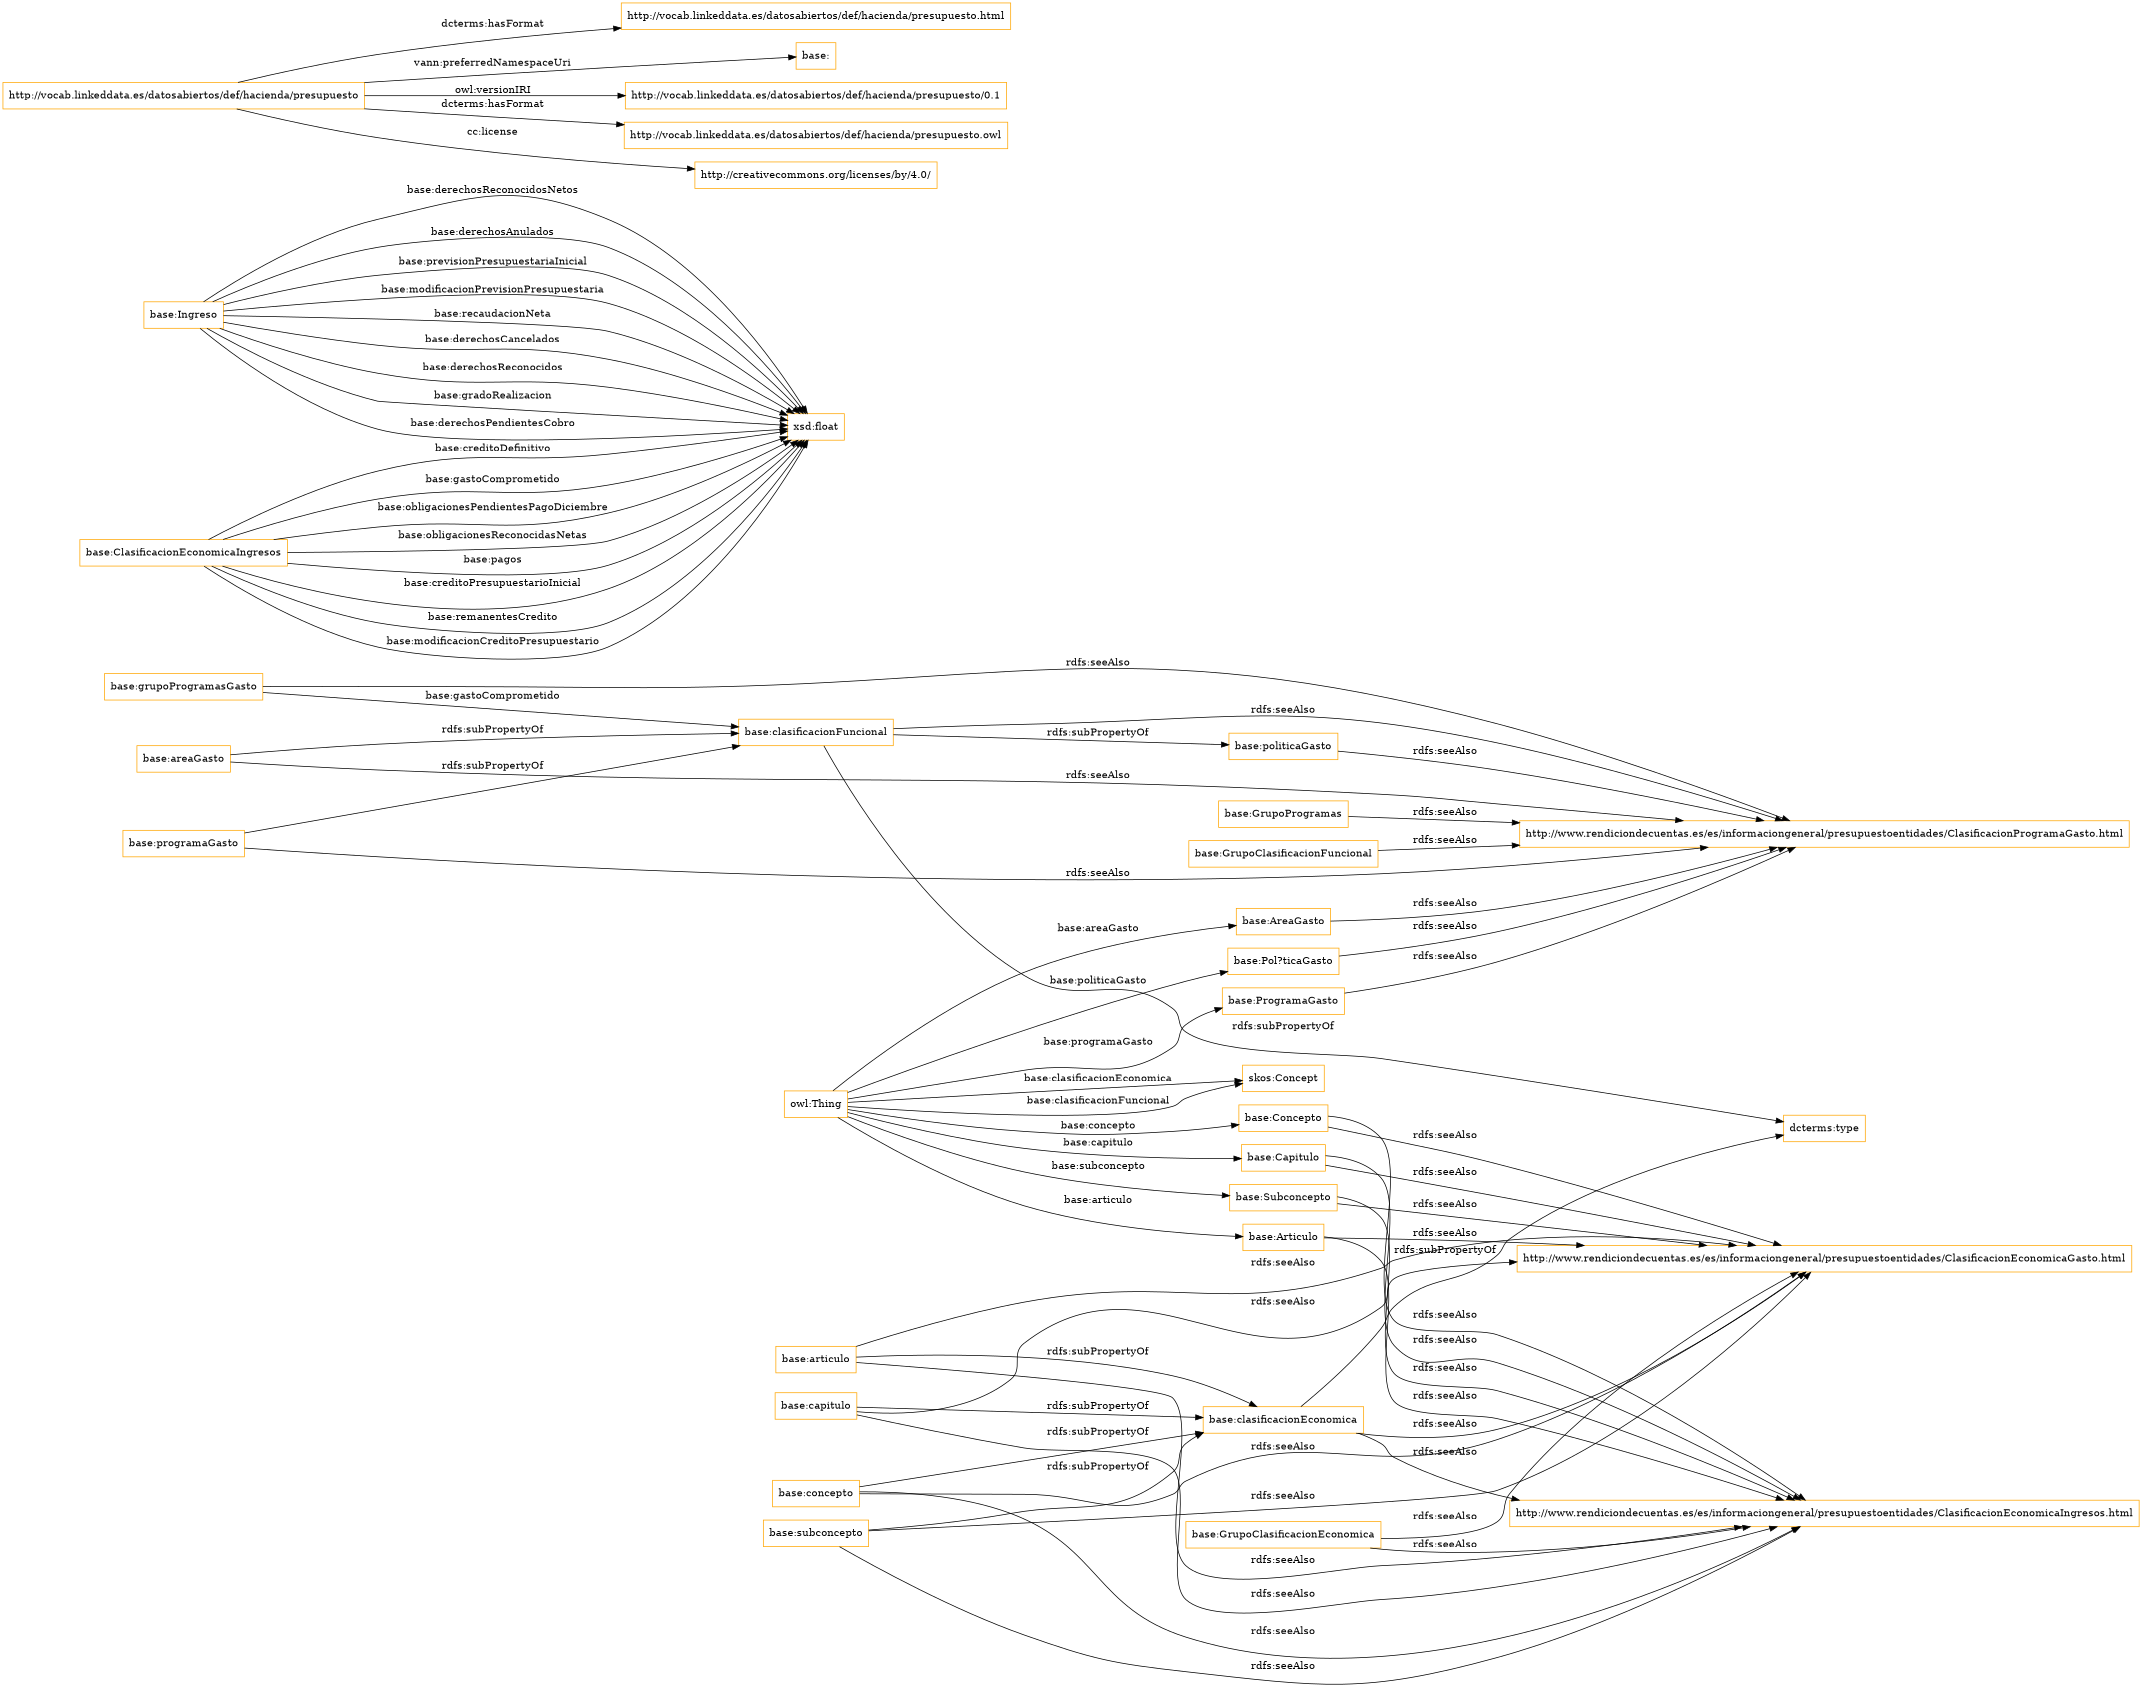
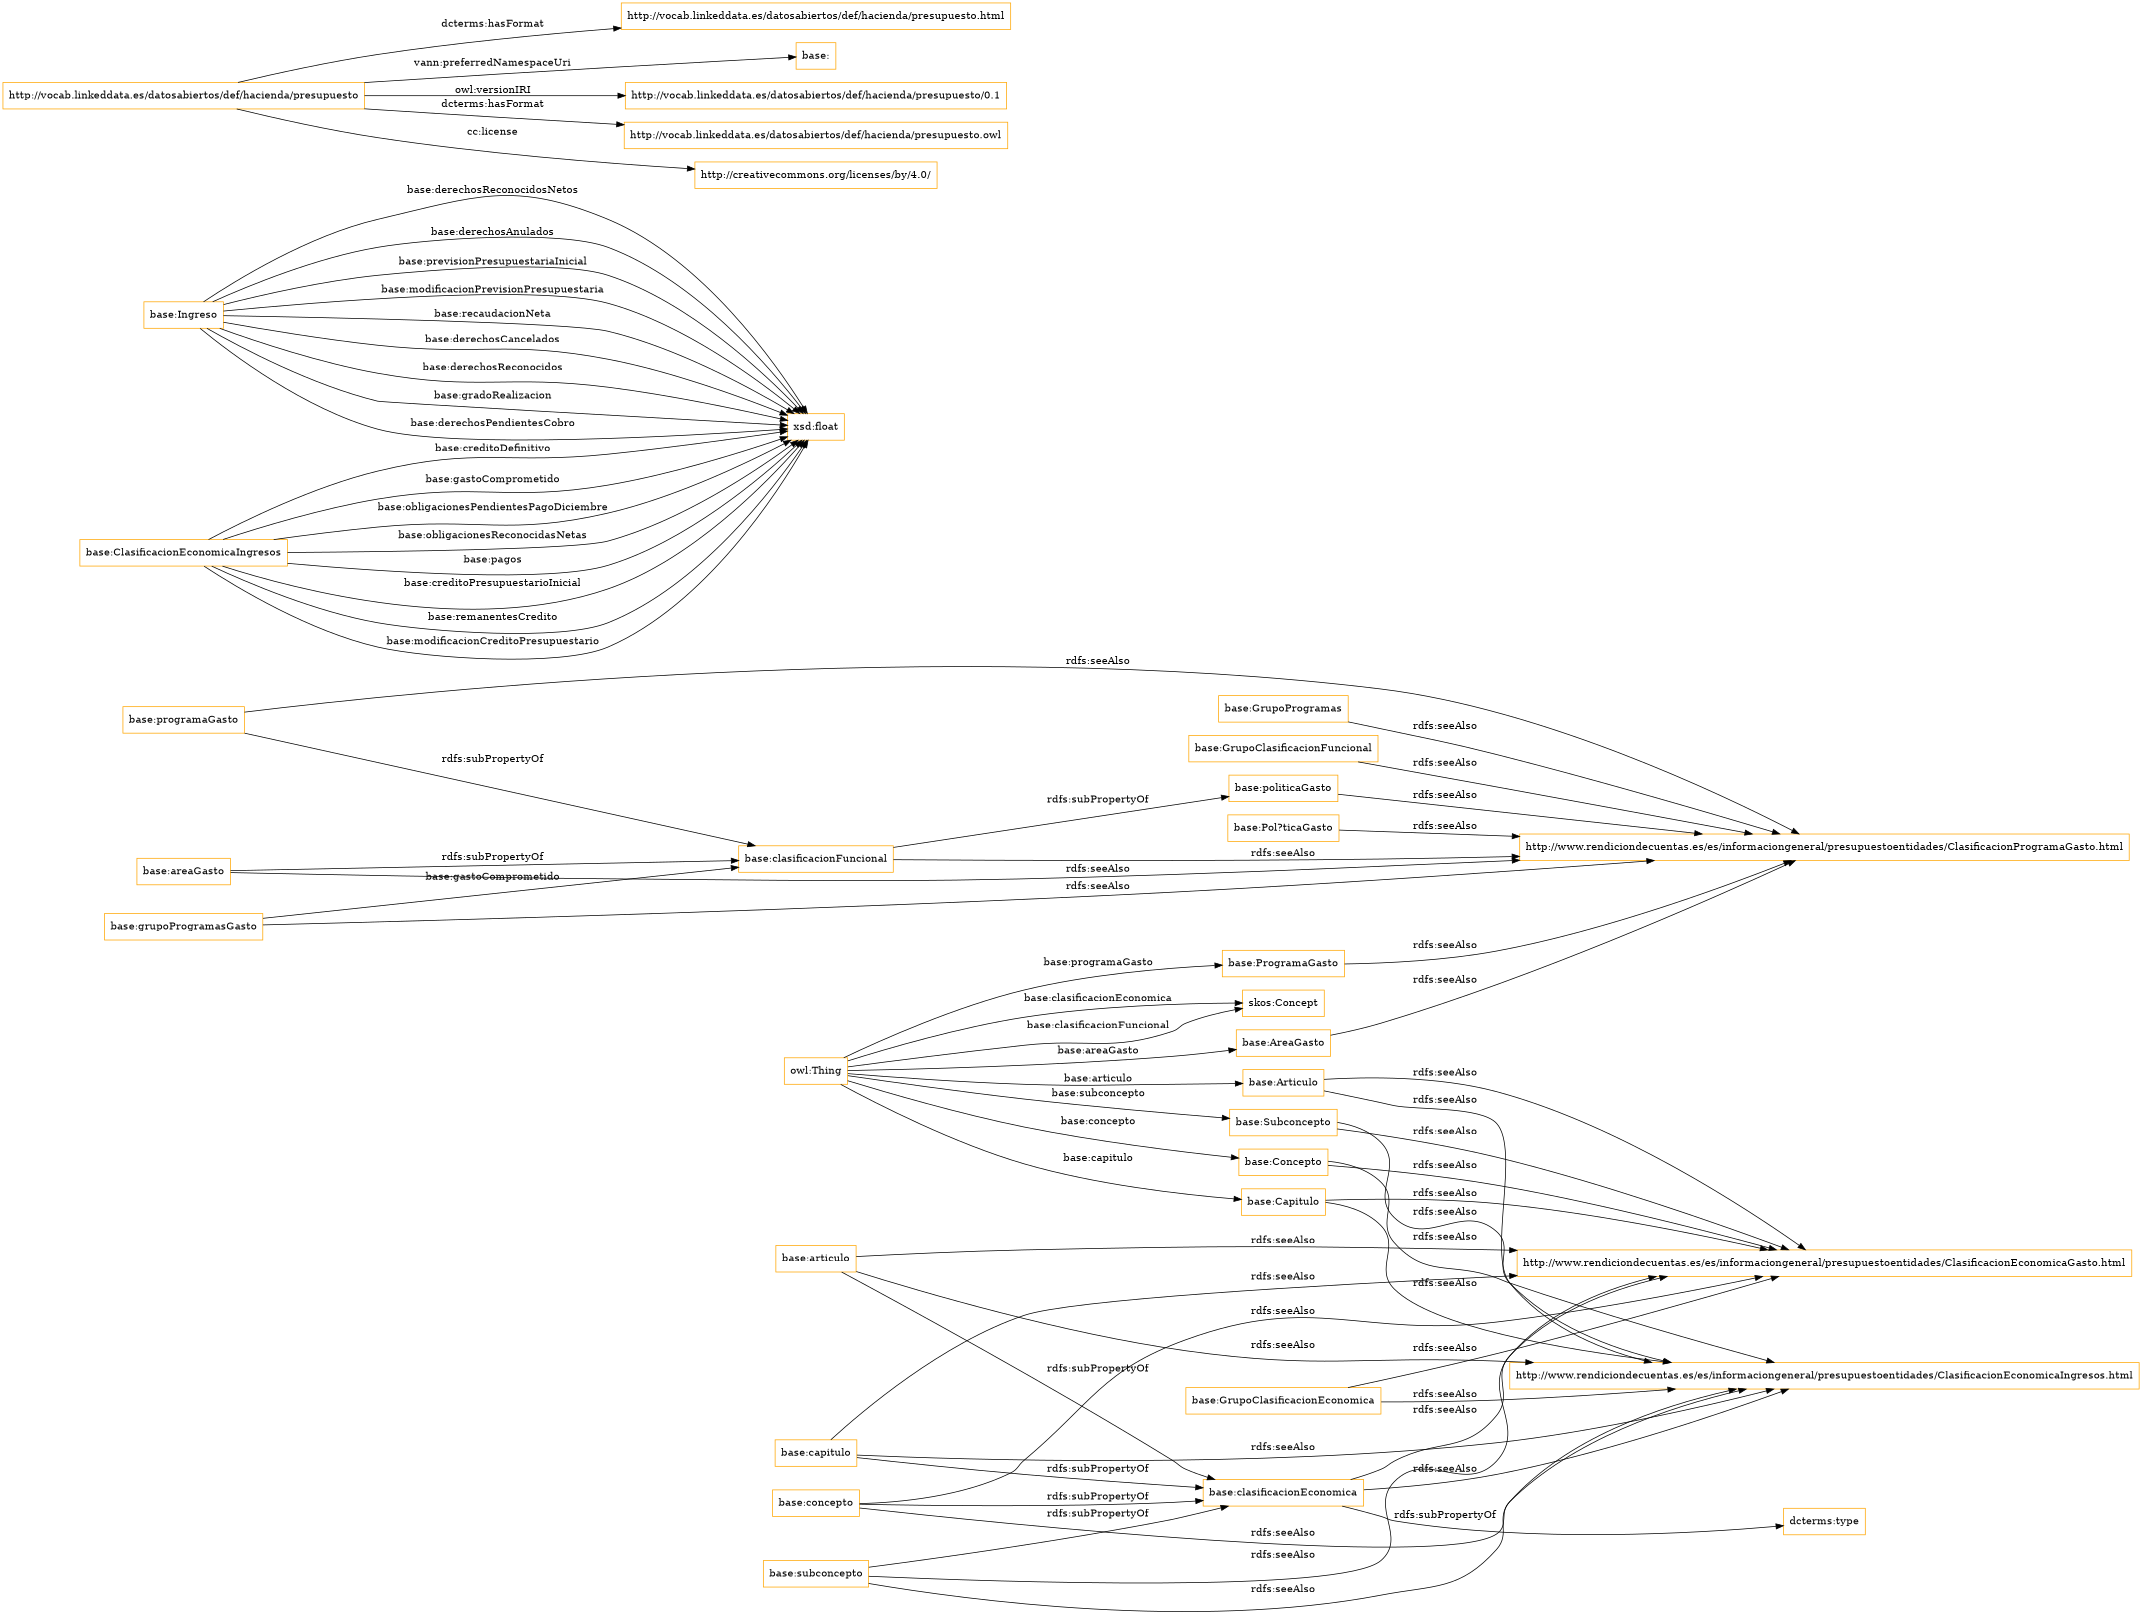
edge "owl:Thing" -> "base:Pol?ticaGasto": removed, label "base:politicaGasto"
edge "base:clasificacionFuncional" -> "dcterms:type": removed, label "rdfs:subPropertyOf"
